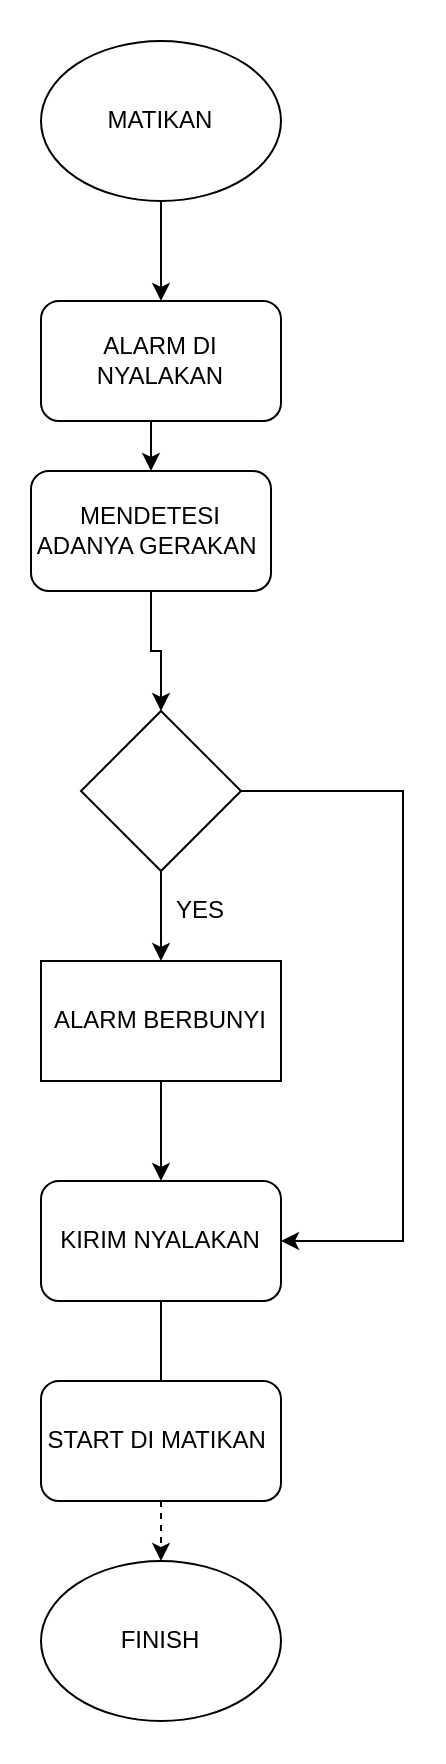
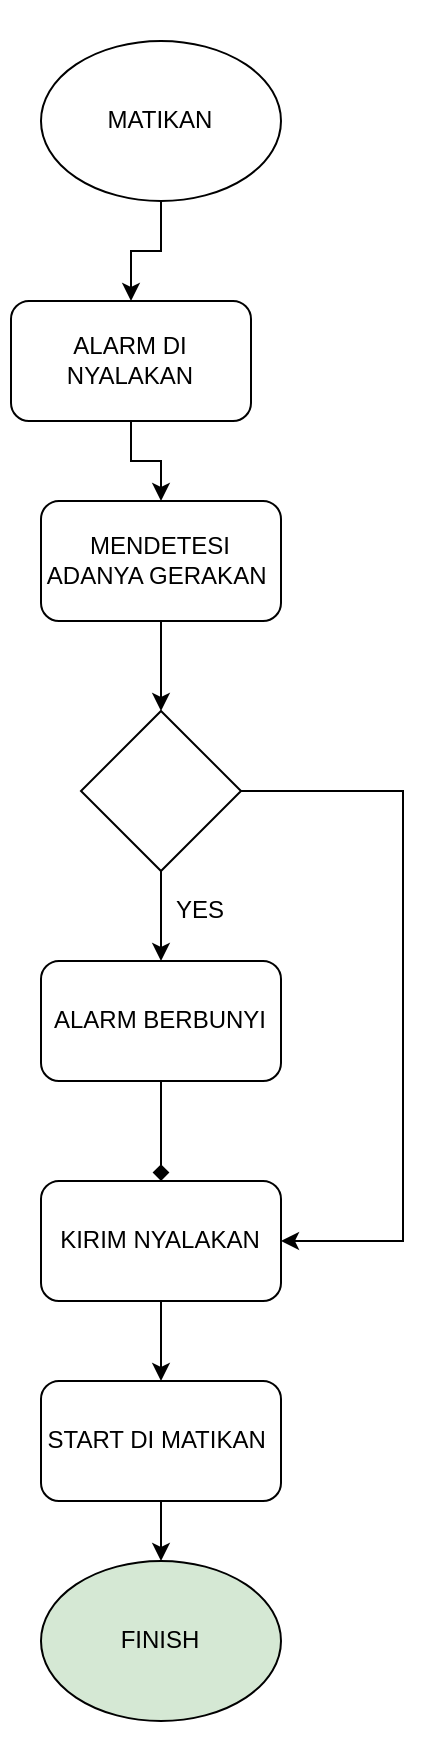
node "ALARM DI NYALAKAN": moved (161, 361) -> (131, 361)
node "MENDETESI ADANYA GERAKAN": moved (151, 531) -> (161, 561)
node "ALARM BERBUNYI": shape rectangle -> rounded rectangle
edge "ALARM BERBUNYI" -> "KIRIM NYALAKAN": arrowhead classic -> diamond
edge "KIRIM NYALAKAN" -- "START DI MATIKAN": arrowhead none -> classic
edge "START DI MATIKAN" -> "FINISH": style dashed -> solid
node "FINISH": fillcolor #ffffff -> #d5e8d4
